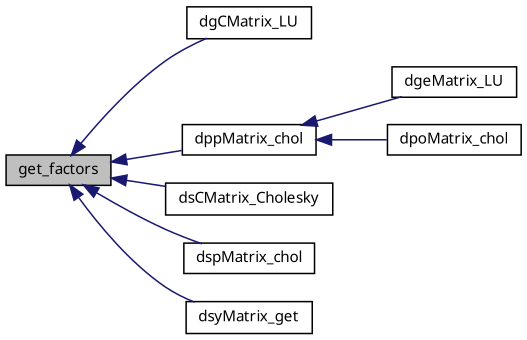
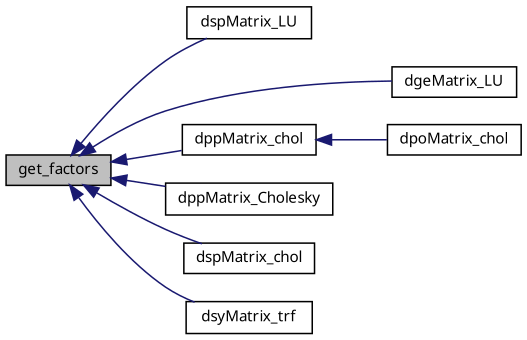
node "dgCMatrix_LU": label "dgCMatrix_LU" -> "dspMatrix_LU"
edge "dgeMatrix_LU" -> "dppMatrix_chol": now "dgeMatrix_LU" -> "get_factors"
node "dsCMatrix_Cholesky": label "dsCMatrix_Cholesky" -> "dppMatrix_Cholesky"
node "dsyMatrix_get": label "dsyMatrix_get" -> "dsyMatrix_trf"
